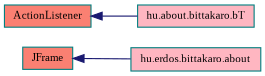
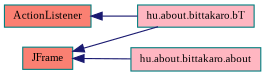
edge "hu.about.bittakaro.bT" -> "JFrame": added
node "hu.erdos.bittakaro.about": label "hu.erdos.bittakaro.about" -> "hu.about.bittakaro.about"
